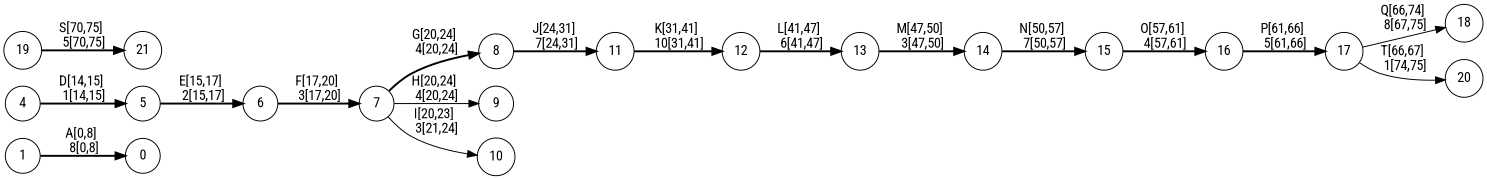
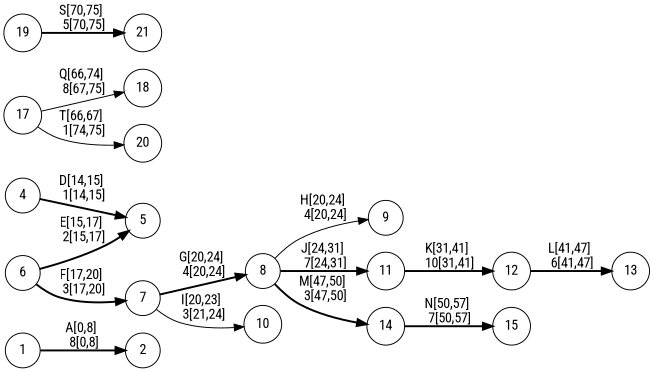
edge "13" -> "14": now "8" -> "14"
node "16": removed
edge "5" -> "6": reversed
edge "7" -> "9": now "8" -> "9"
node "0": label "0" -> "2"
